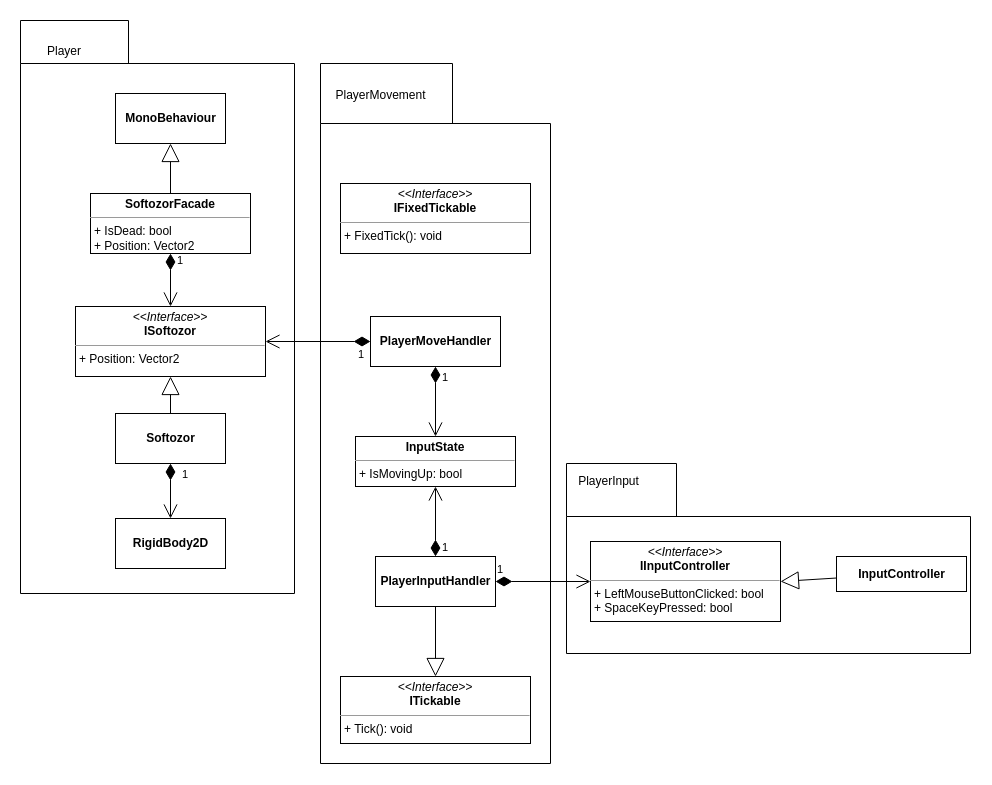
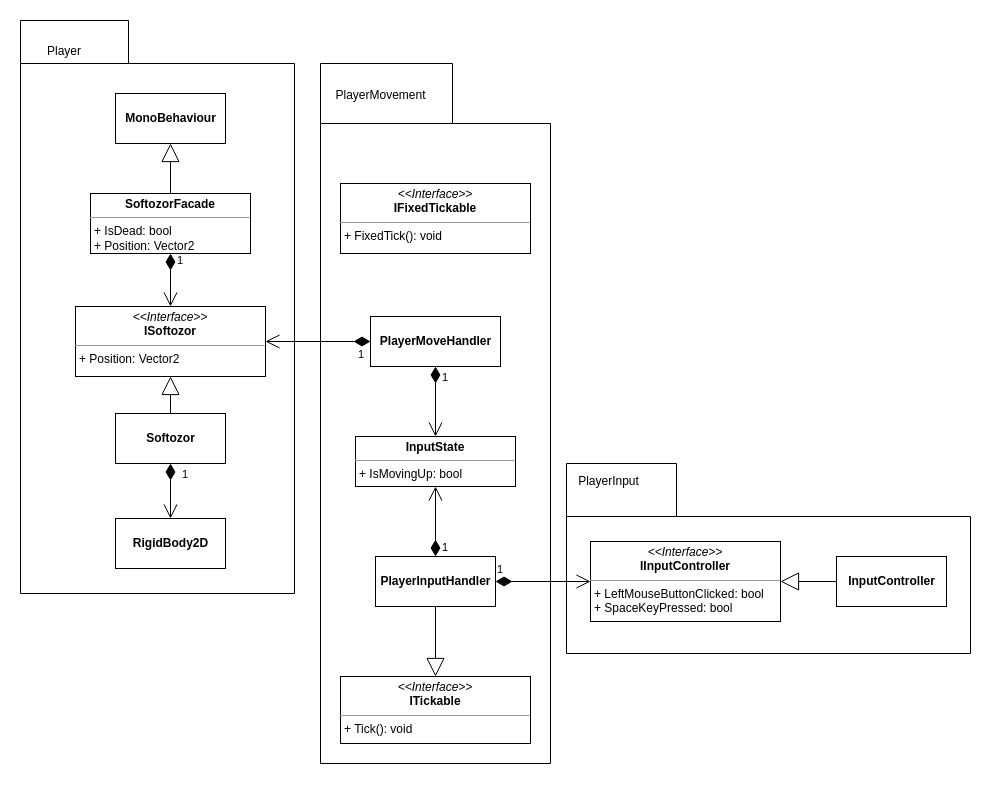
node "InputController": size 130x35 -> 110x50
